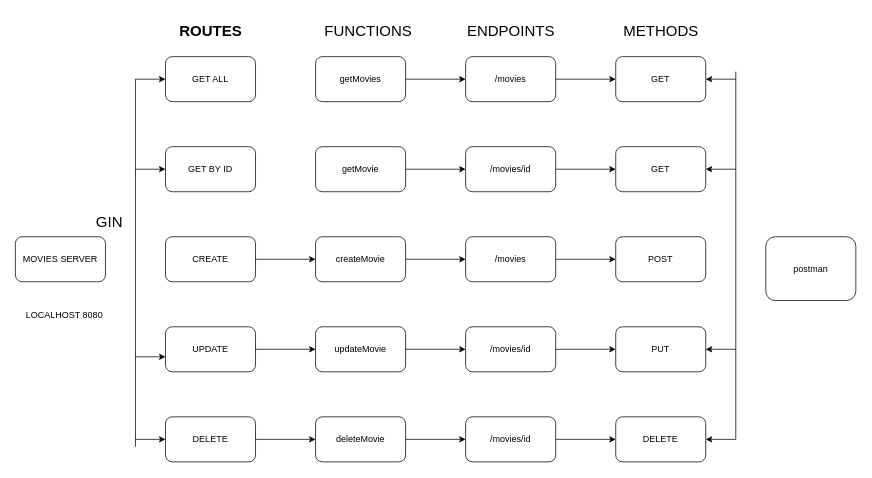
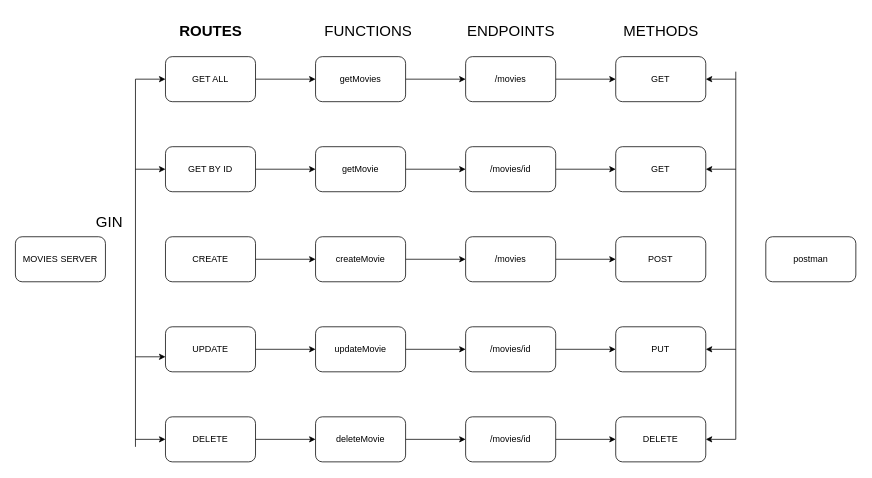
edge "GET ALL" -> "getMovies": added
edge "GET BY ID" -> "getMovie": added
node "postman": size 90x64 -> 90x45
node "LOCALHOST 8080": removed
